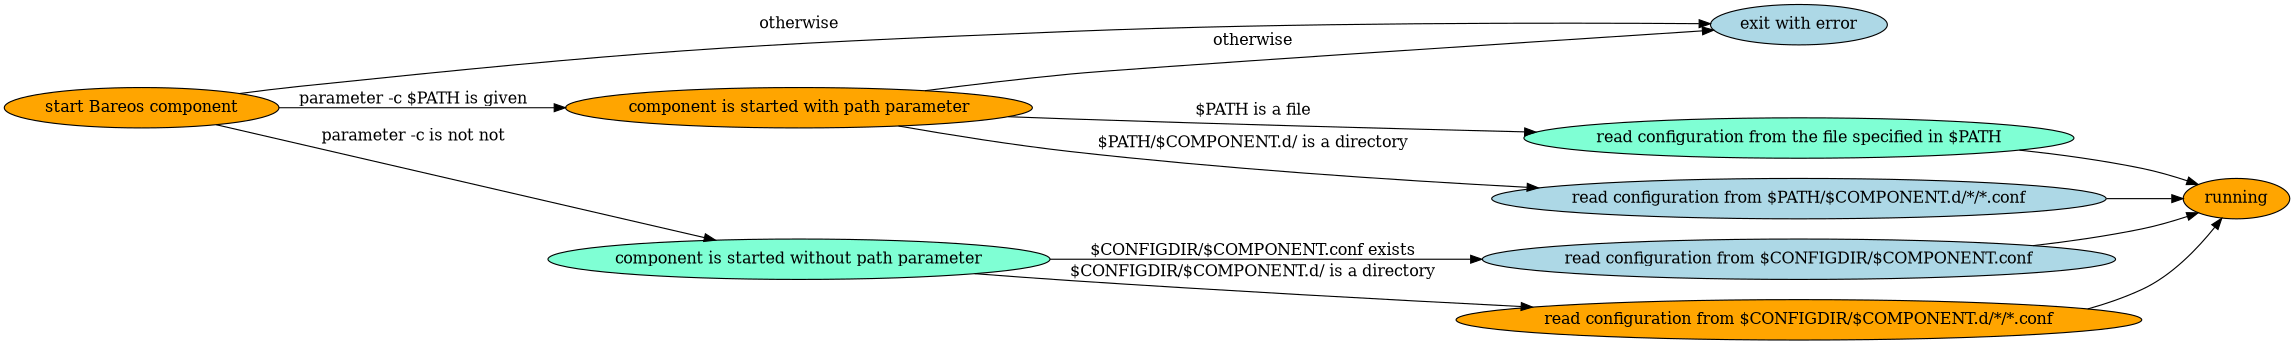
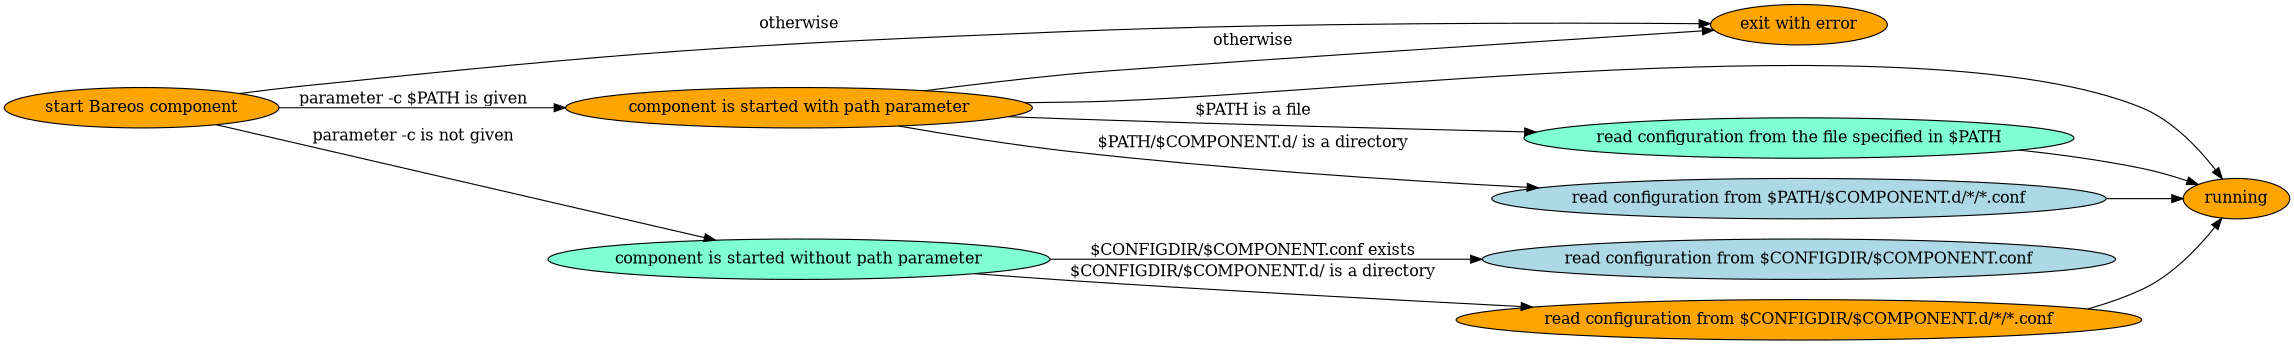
node "exit with error": fillcolor lightblue -> orange
edge "start Bareos component" -> "component is started without path parameter": label "parameter -c is not not" -> "parameter -c is not given"
edge "read configuration from $CONFIGDIR/$COMPONENT.conf" -> "running": now "component is started with path parameter" -> "running"
